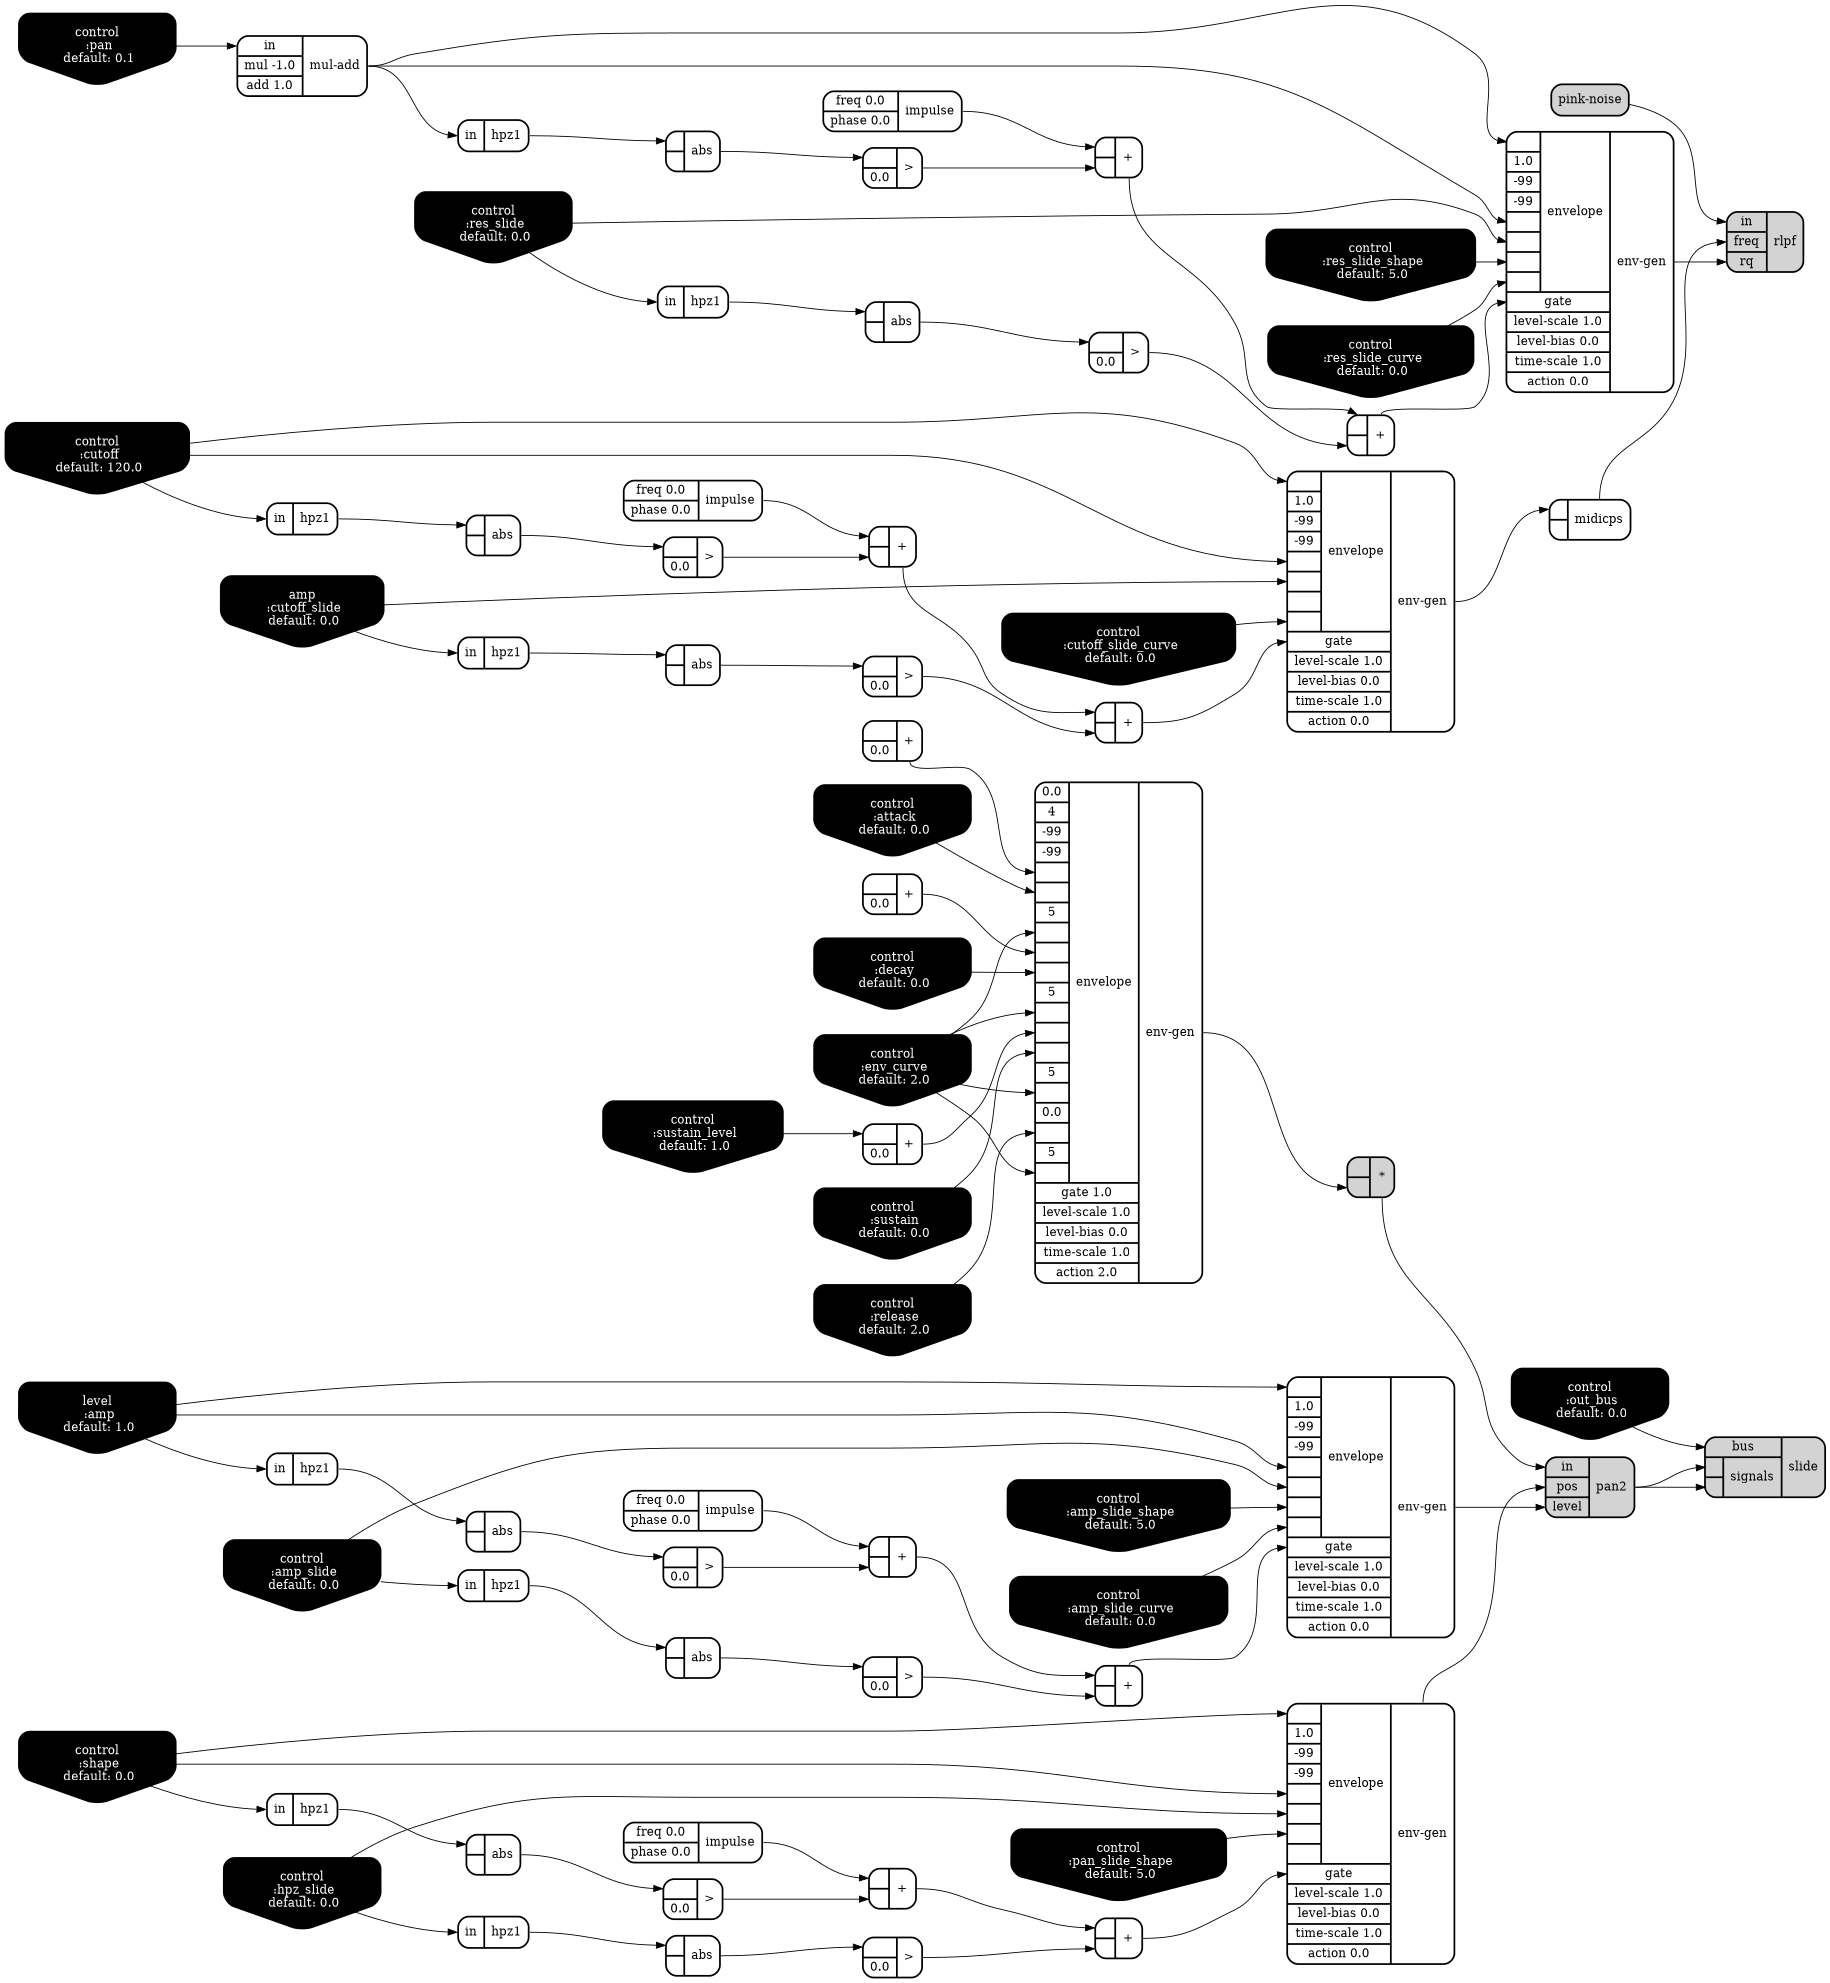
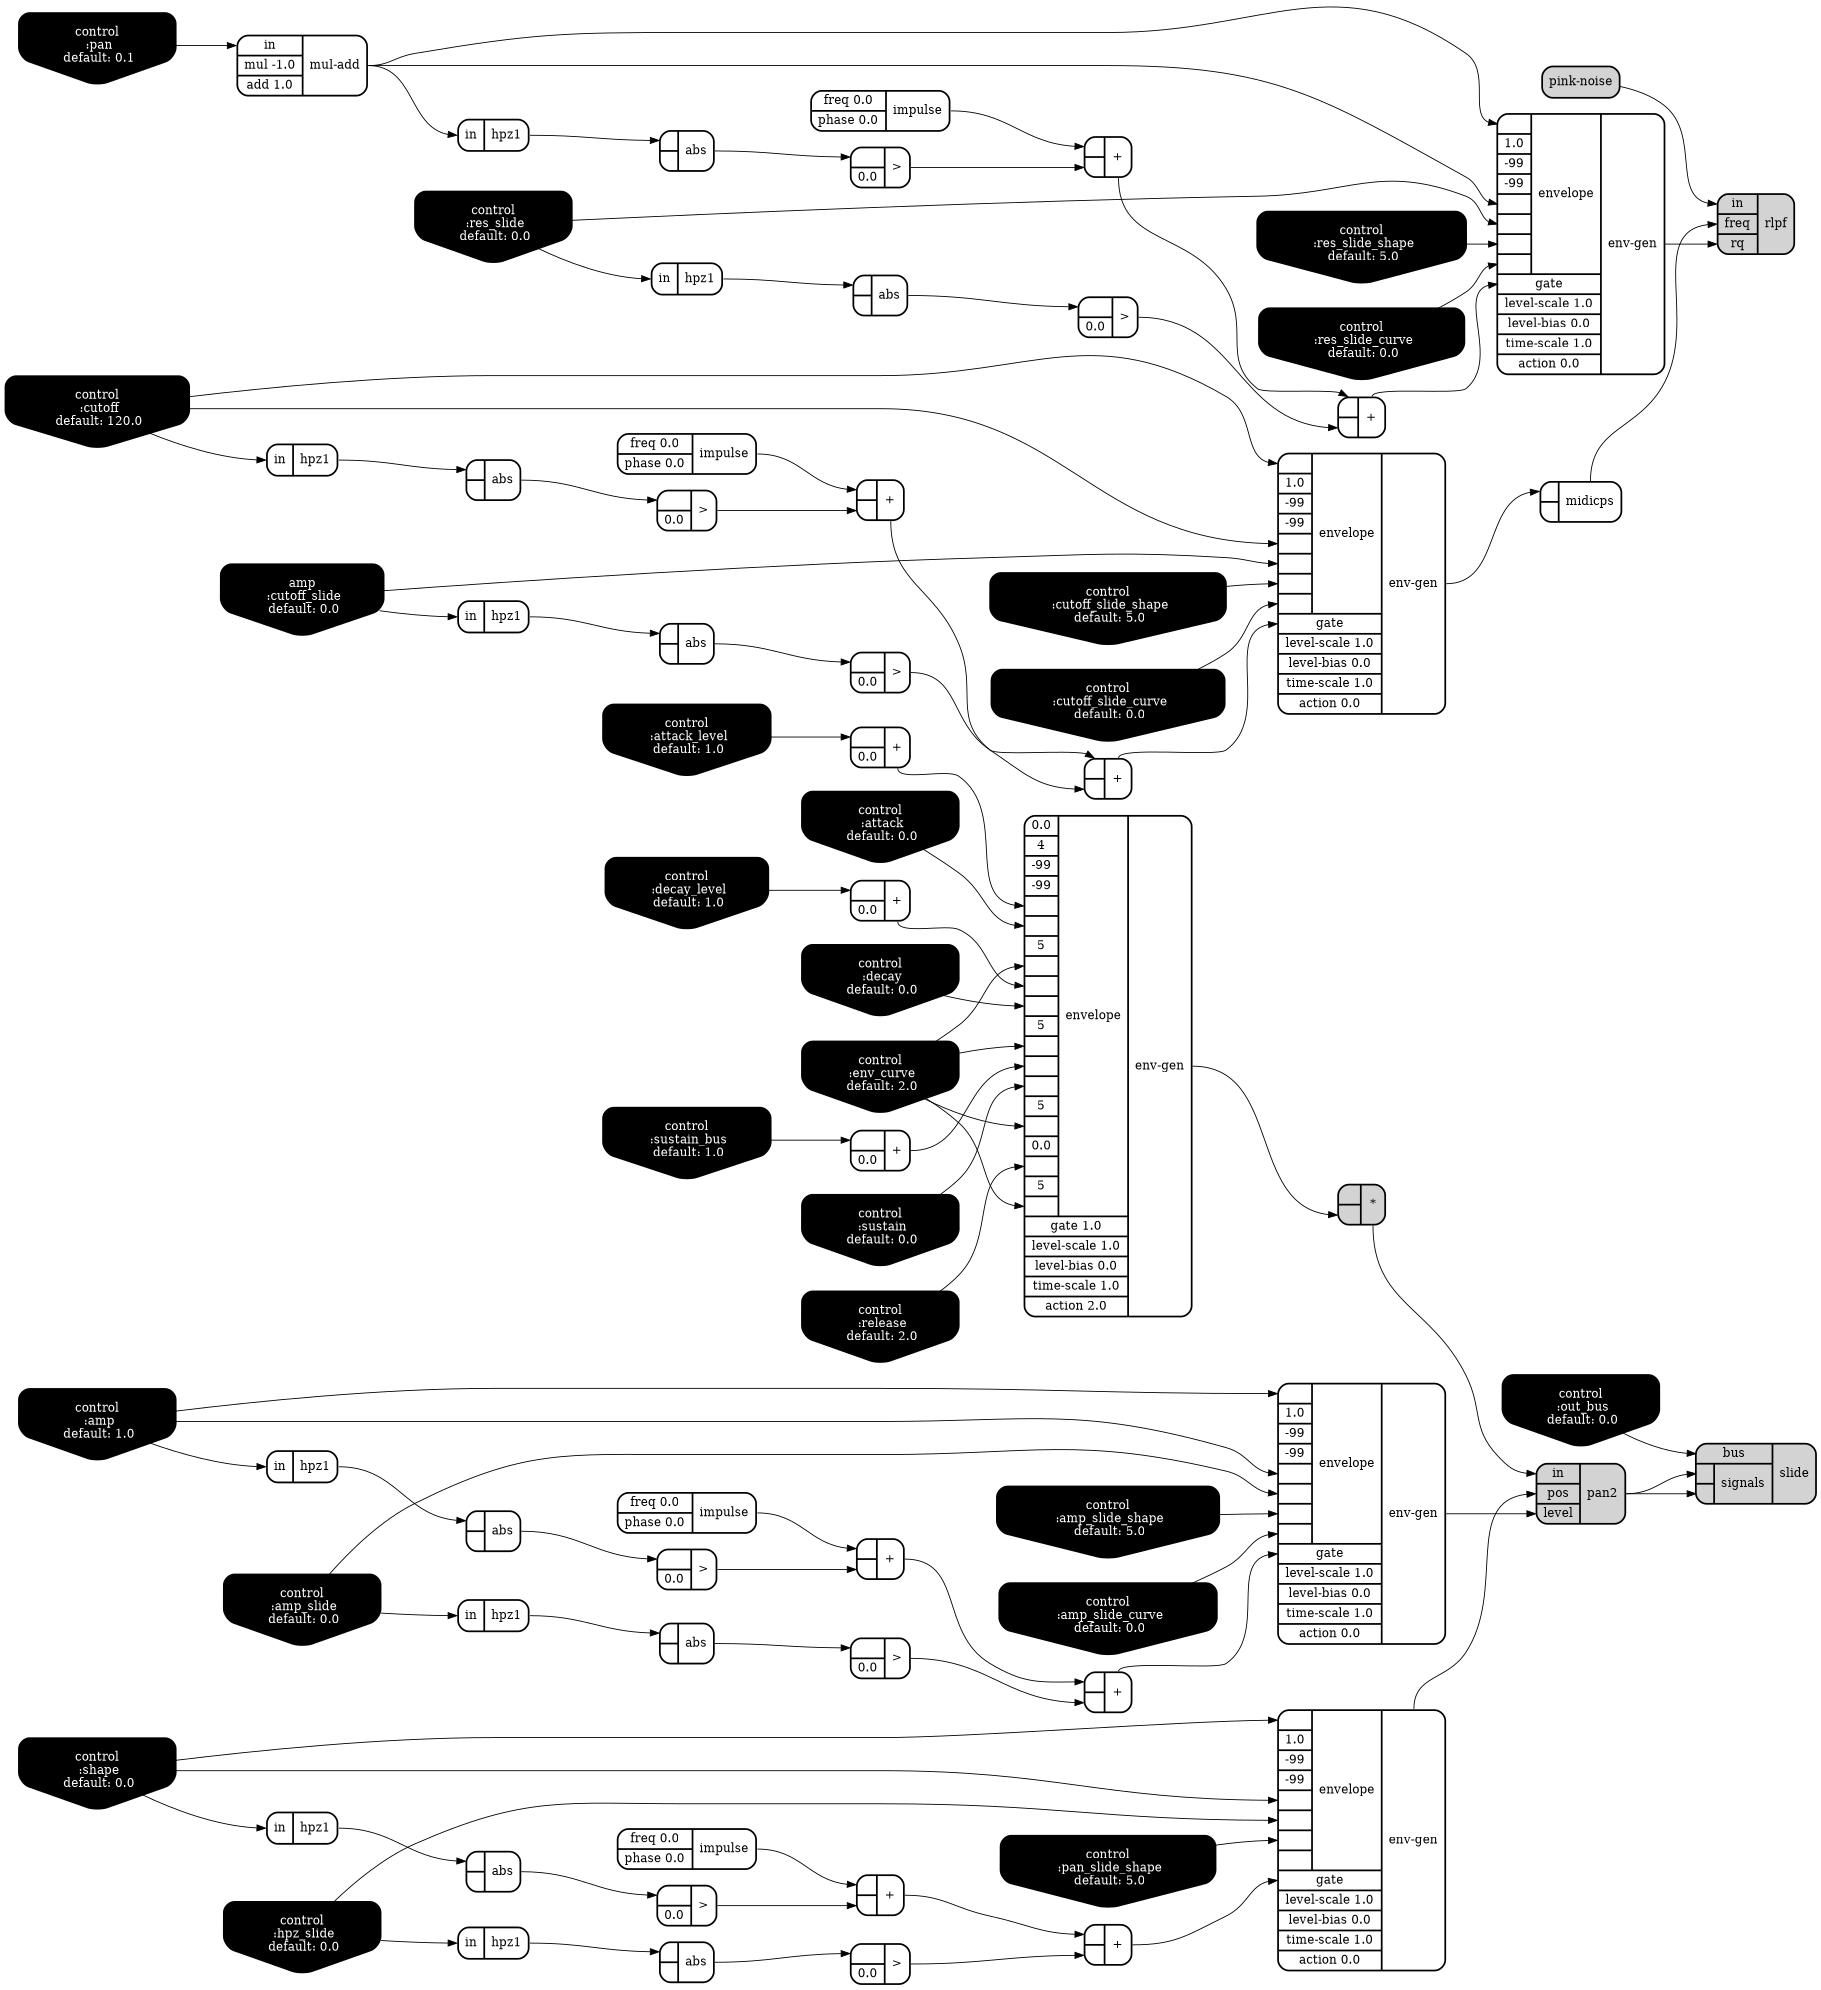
node "control :cutoff_slide_shape default: 5.0": added
node "control :attack_level default: 1.0": added
node "control :decay_level default: 1.0": added
node "control :sustain_level default: 1.0": label "control :sustain_level default: 1.0" -> "control :sustain_bus default: 1.0"
node "level :amp default: 1.0": label "level :amp default: 1.0" -> "control :amp default: 1.0"
